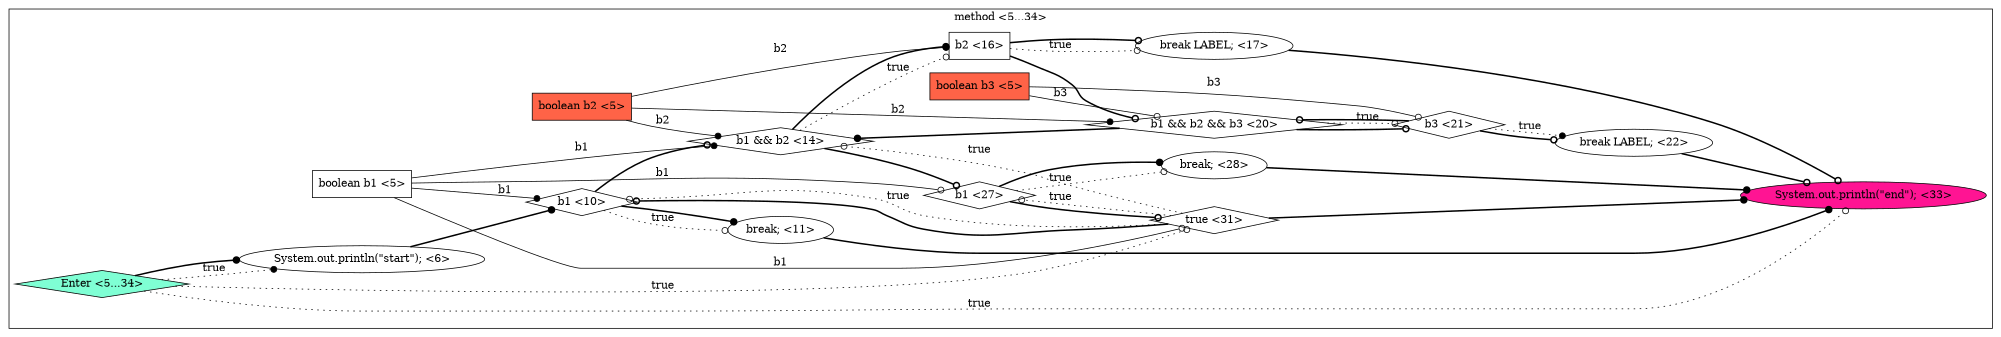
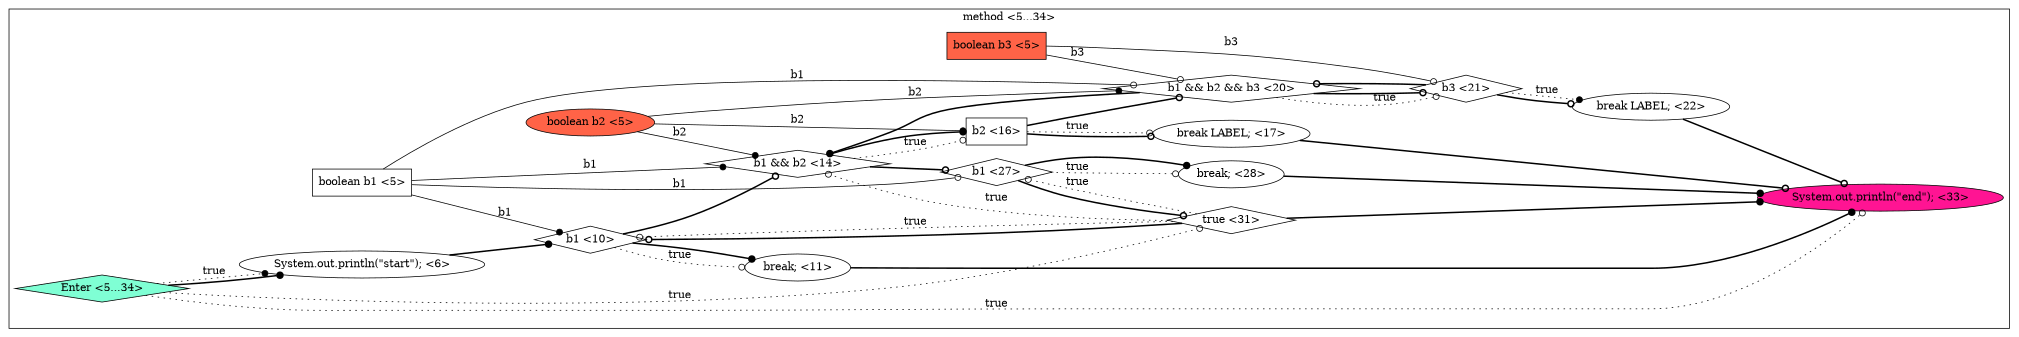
node "boolean b2 <5>": shape box -> ellipse
edge "boolean b1 <5>" -> "true <31>": now "boolean b1 <5>" -> "b1 && b2 && b3 <20>"
